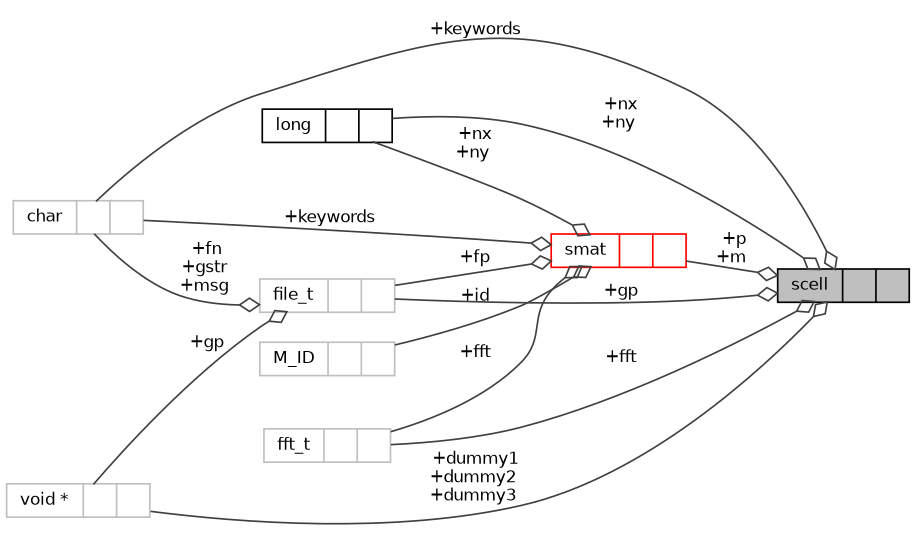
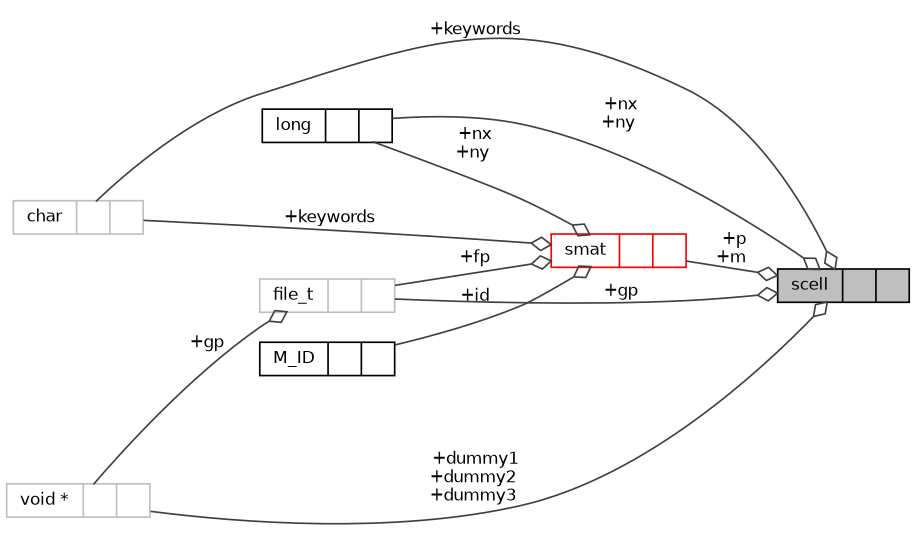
edge "char" -> "file_t": removed, label "+fn +gstr +msg"
node "M_ID": color grey75 -> black
node "fft_t": removed
